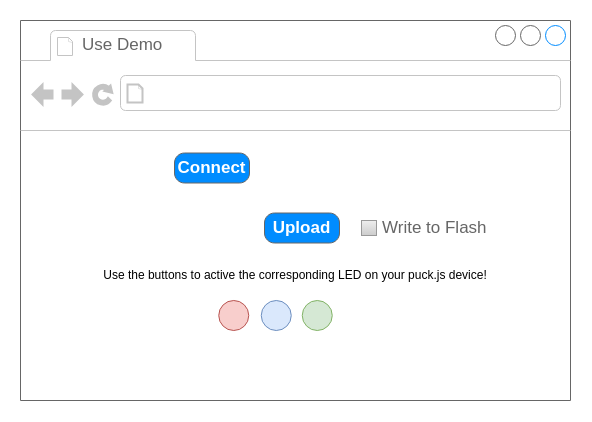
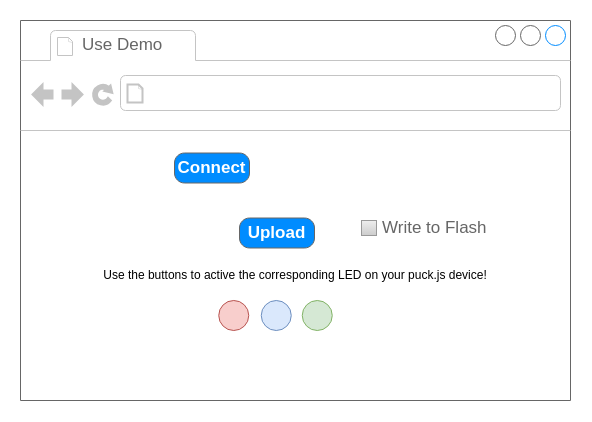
node "Upload": moved (302, 228) -> (277, 233)
